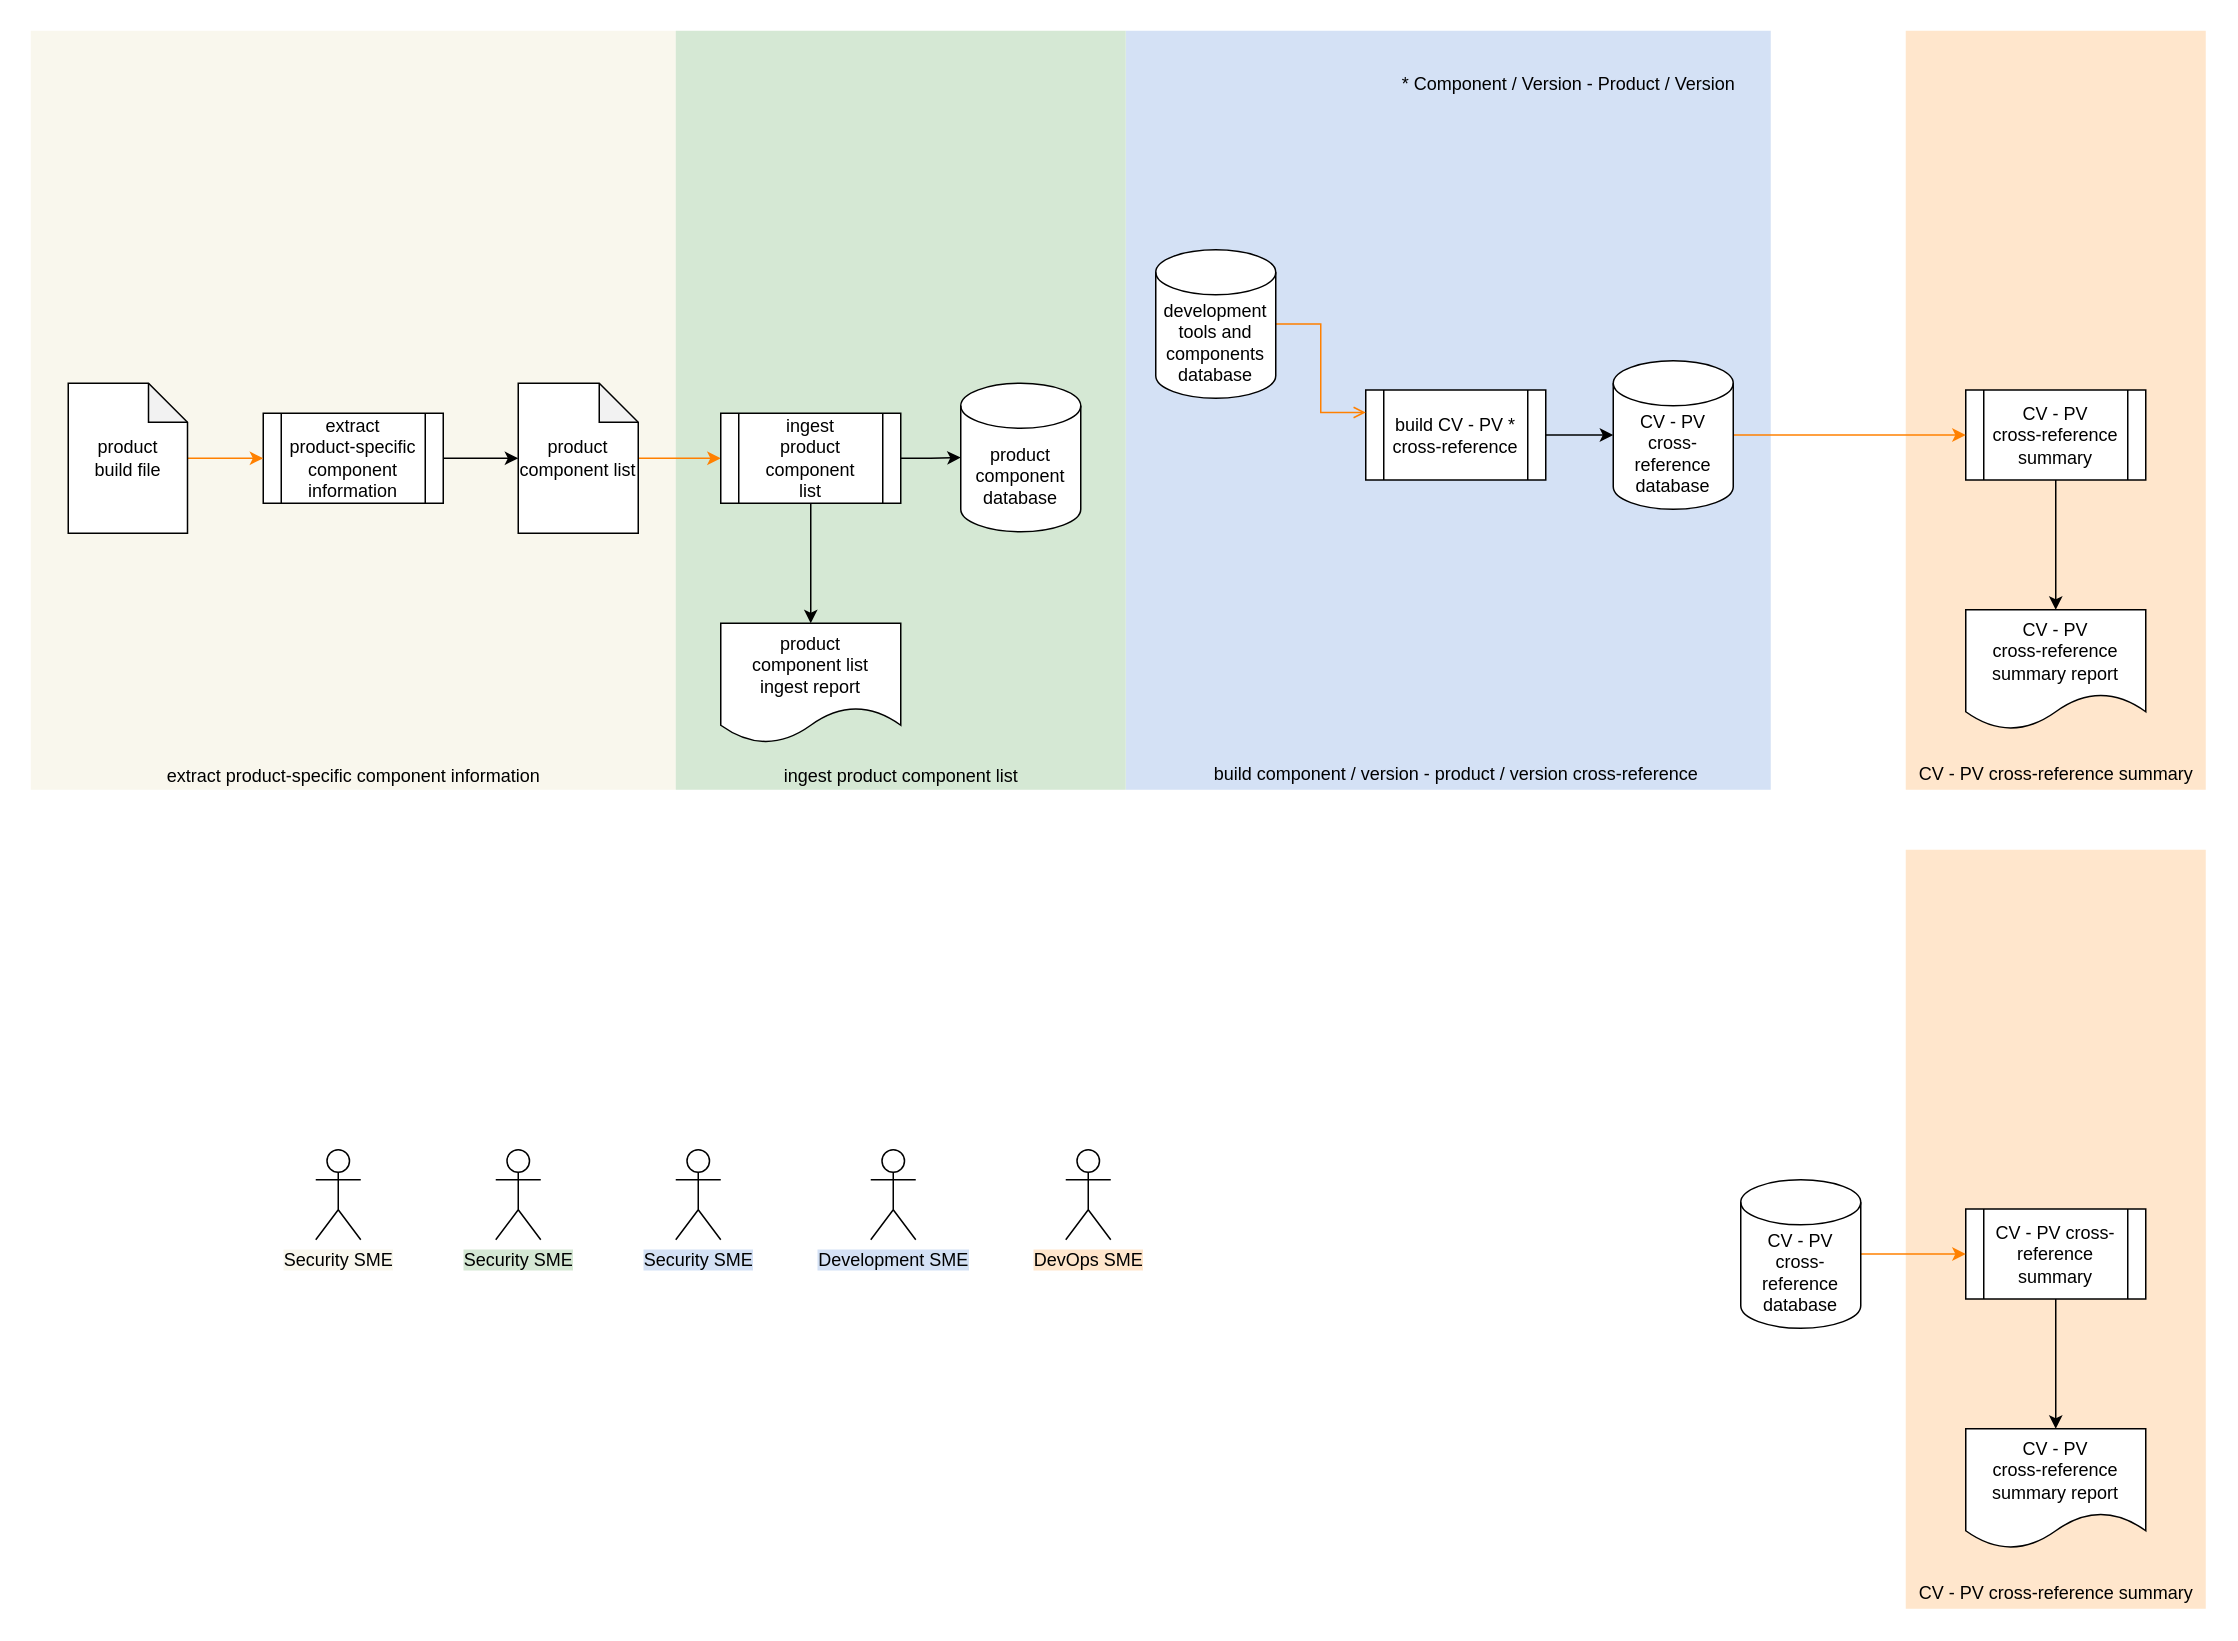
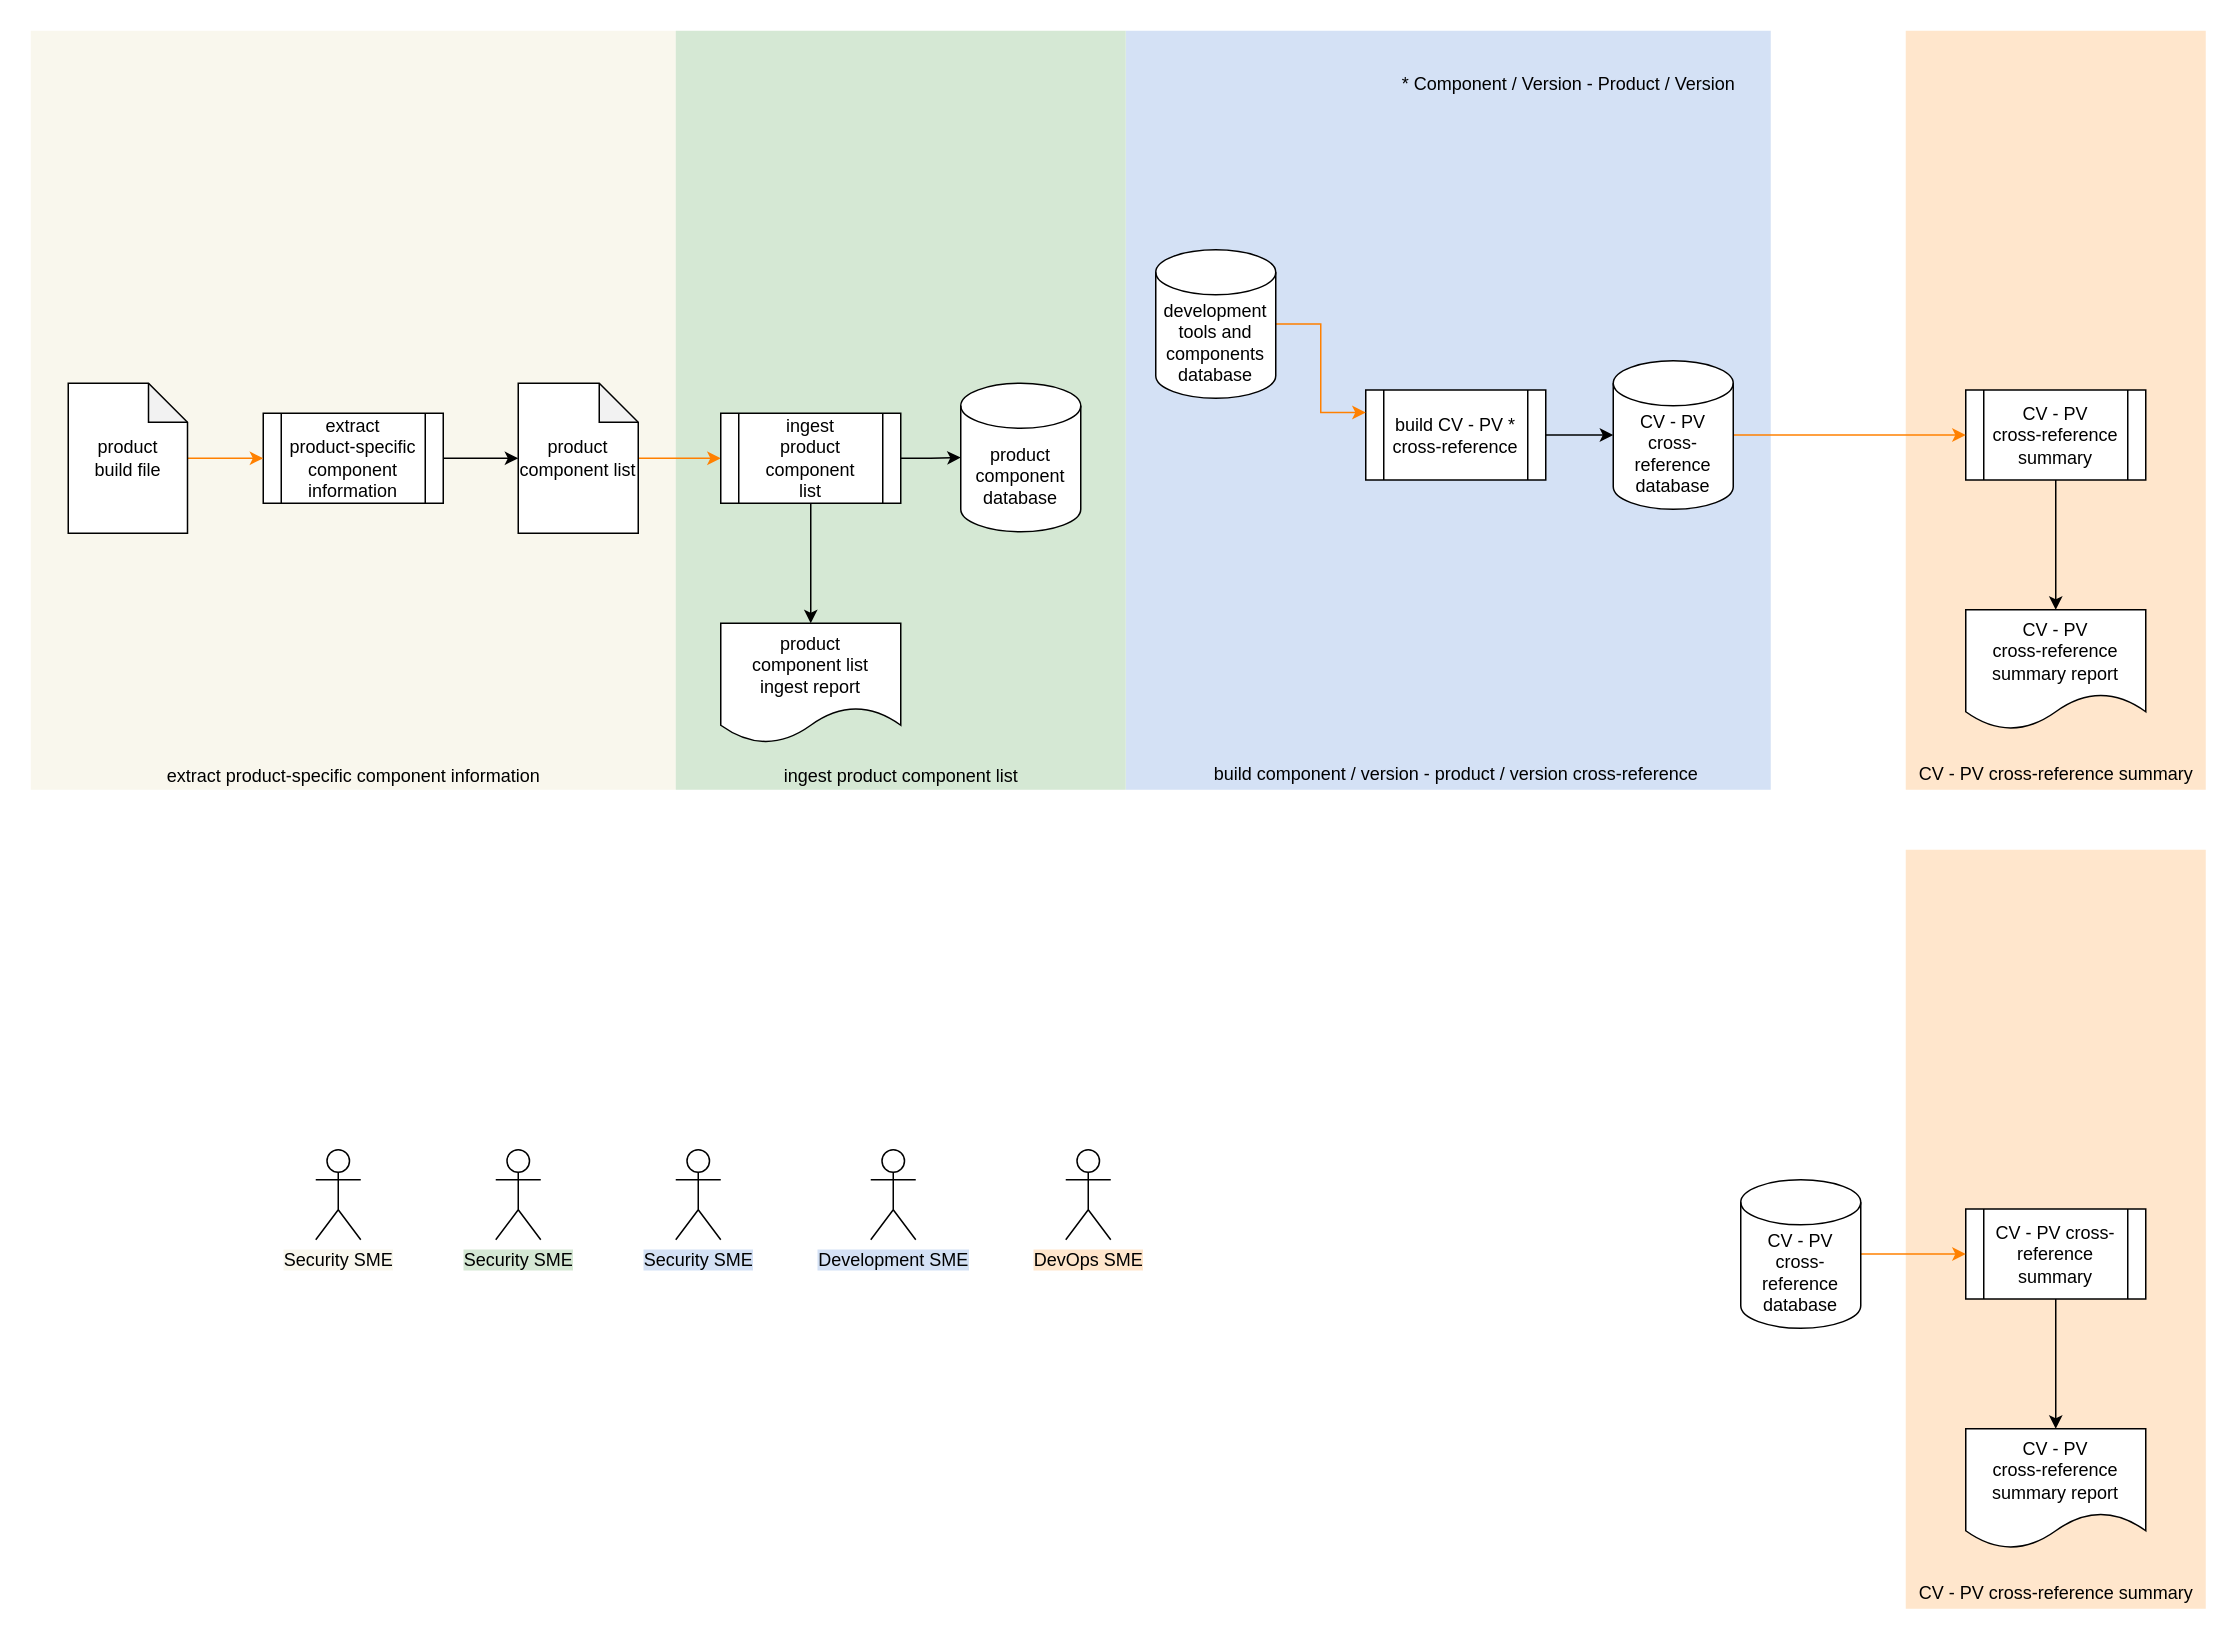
edge "development tools and components database" -> "build CV - PV * cross-reference": arrowhead open -> classic
